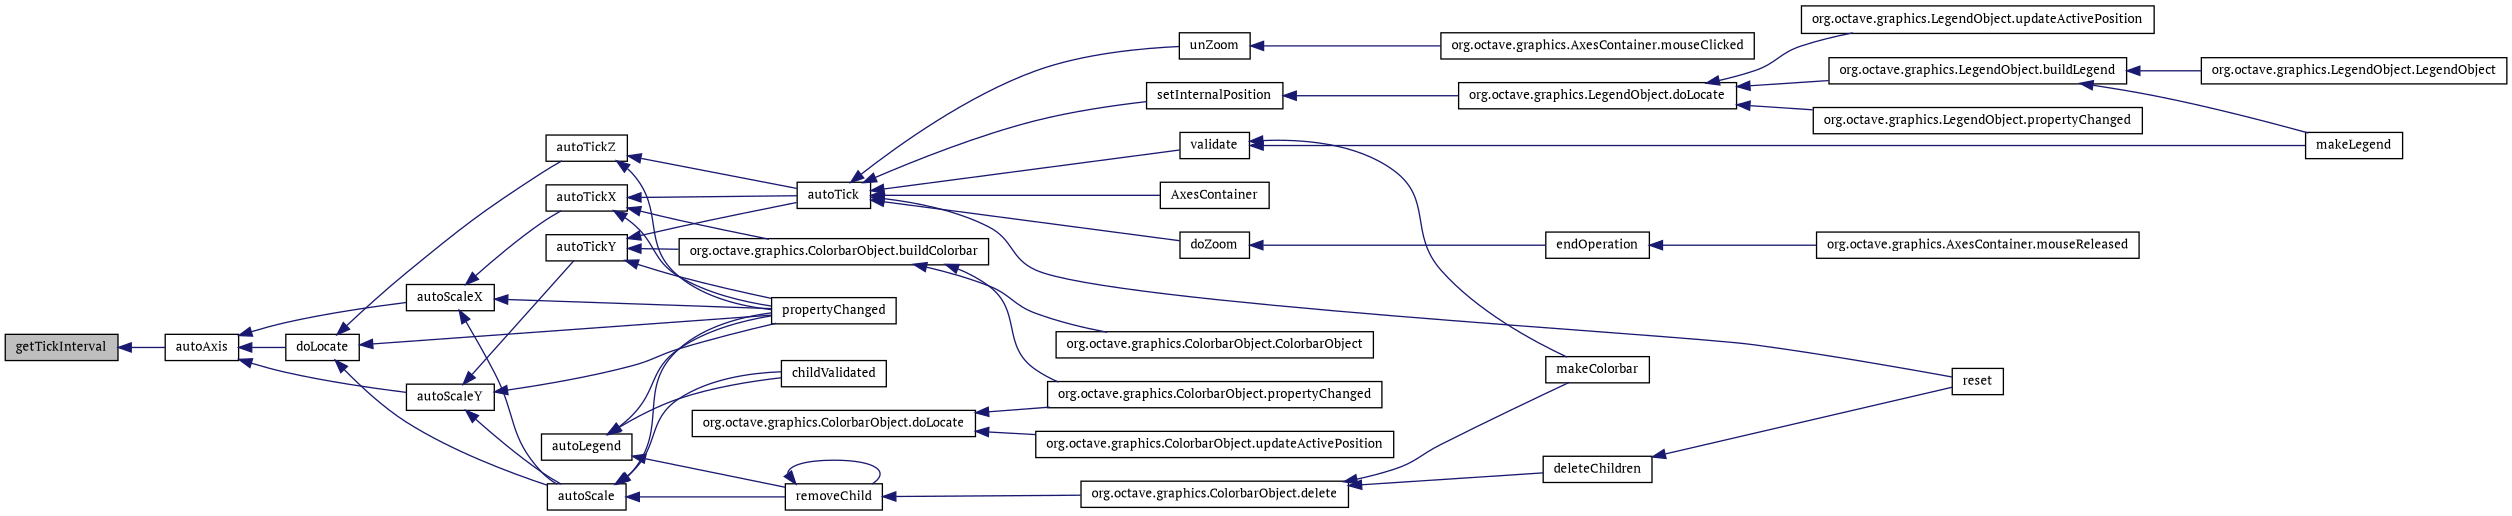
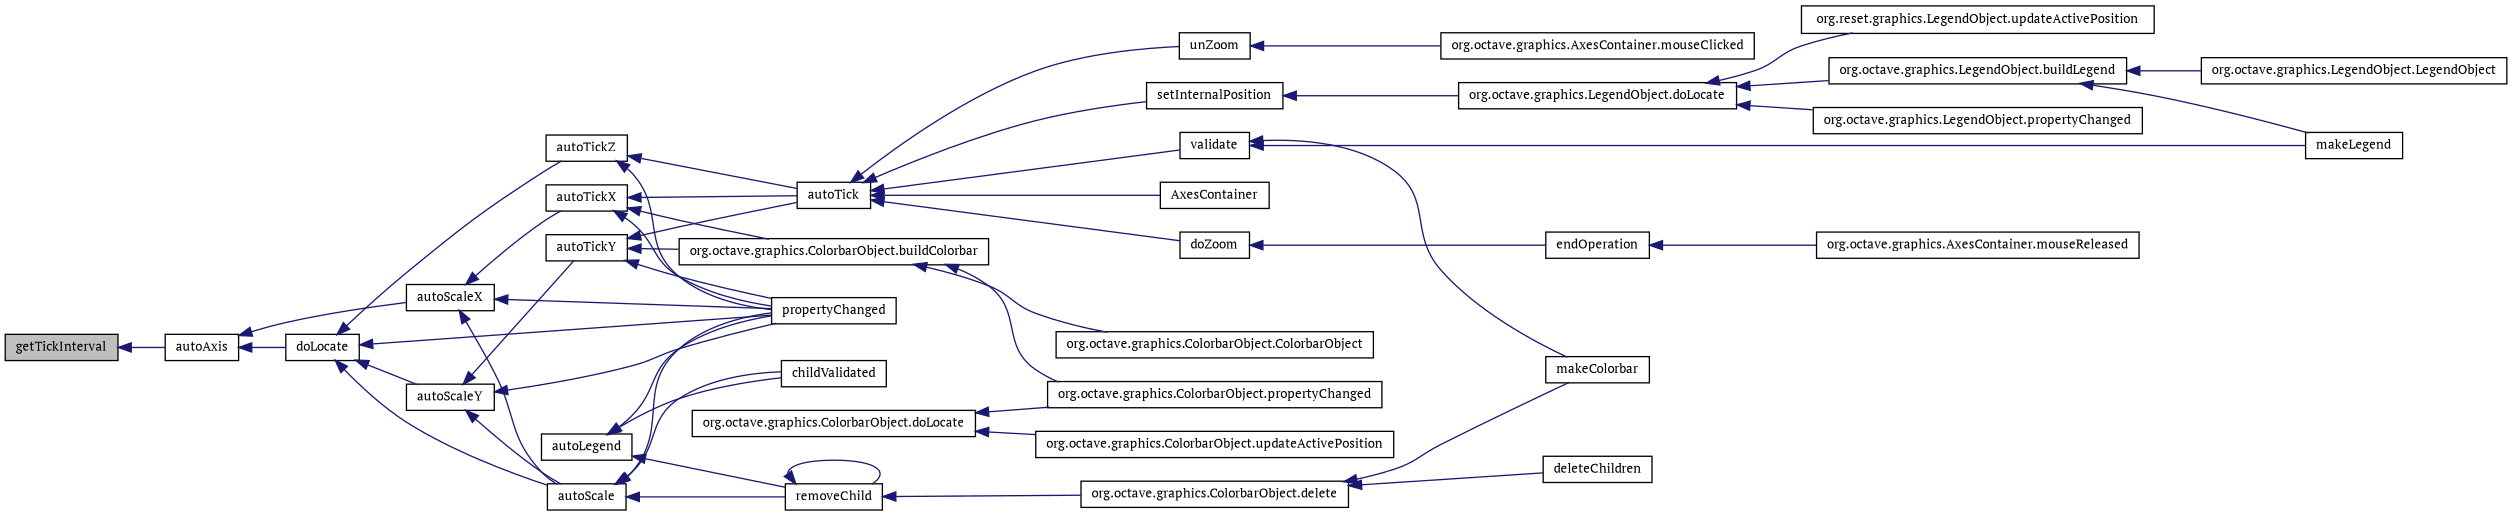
node "org.octave.graphics.LegendObject.updateActivePosition": label "org.octave.graphics.LegendObject.updateActivePosition" -> "org.reset.graphics.LegendObject.updateActivePosition"
edge "autoScaleY" -> "autoAxis": now "autoScaleY" -> "doLocate"
node "reset": removed
